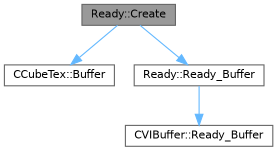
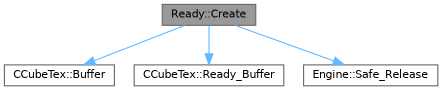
node "Ready::Ready_Buffer": label "Ready::Ready_Buffer" -> "CCubeTex::Ready_Buffer"
node "Engine::Safe_Release": added
node "CVIBuffer::Ready_Buffer": removed
